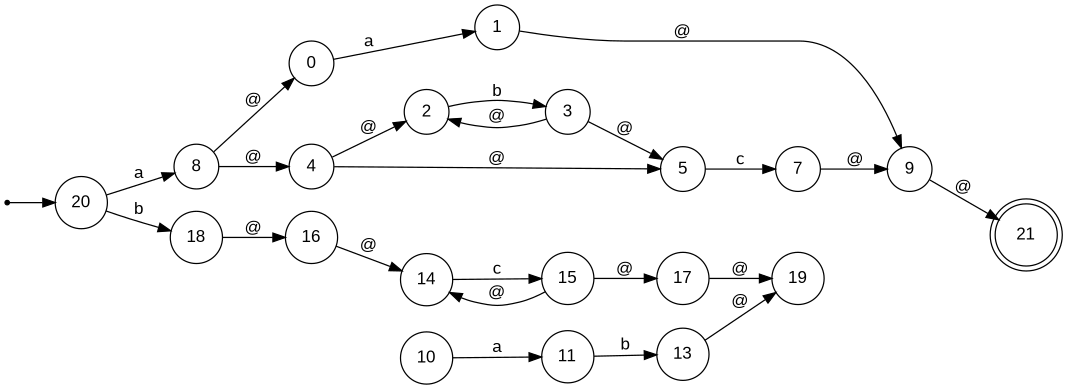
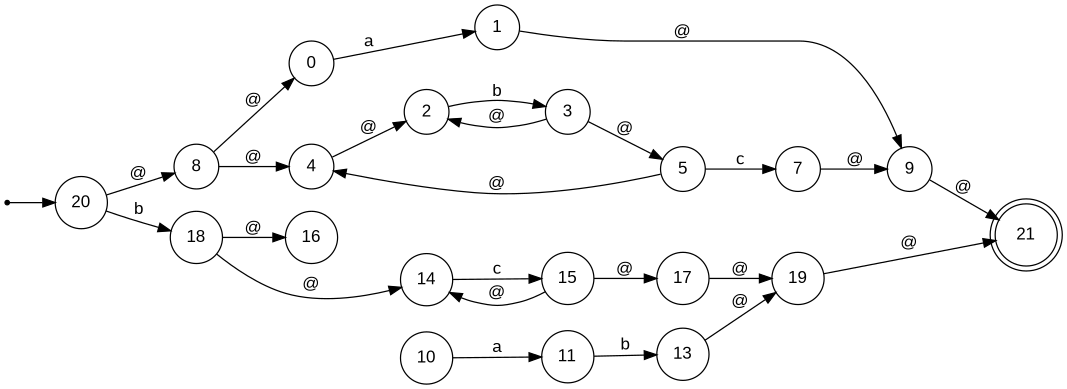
edge "4" -> "5": reversed
edge "20" -> "8": label "a" -> "@"
edge "16" -> "14": now "18" -> "14"
edge "19" -> "21": added, label "@"
